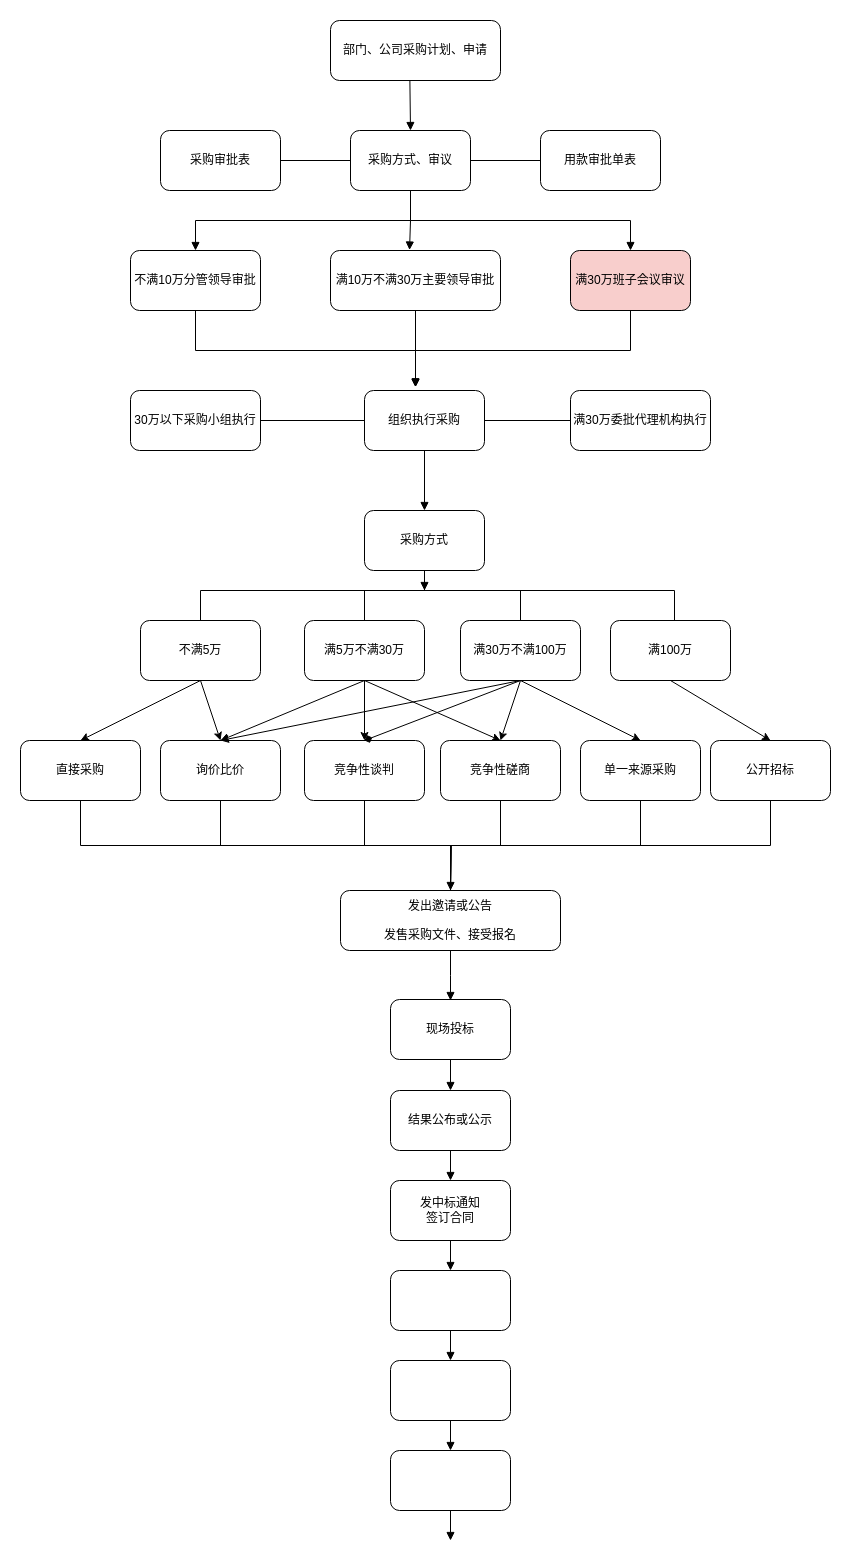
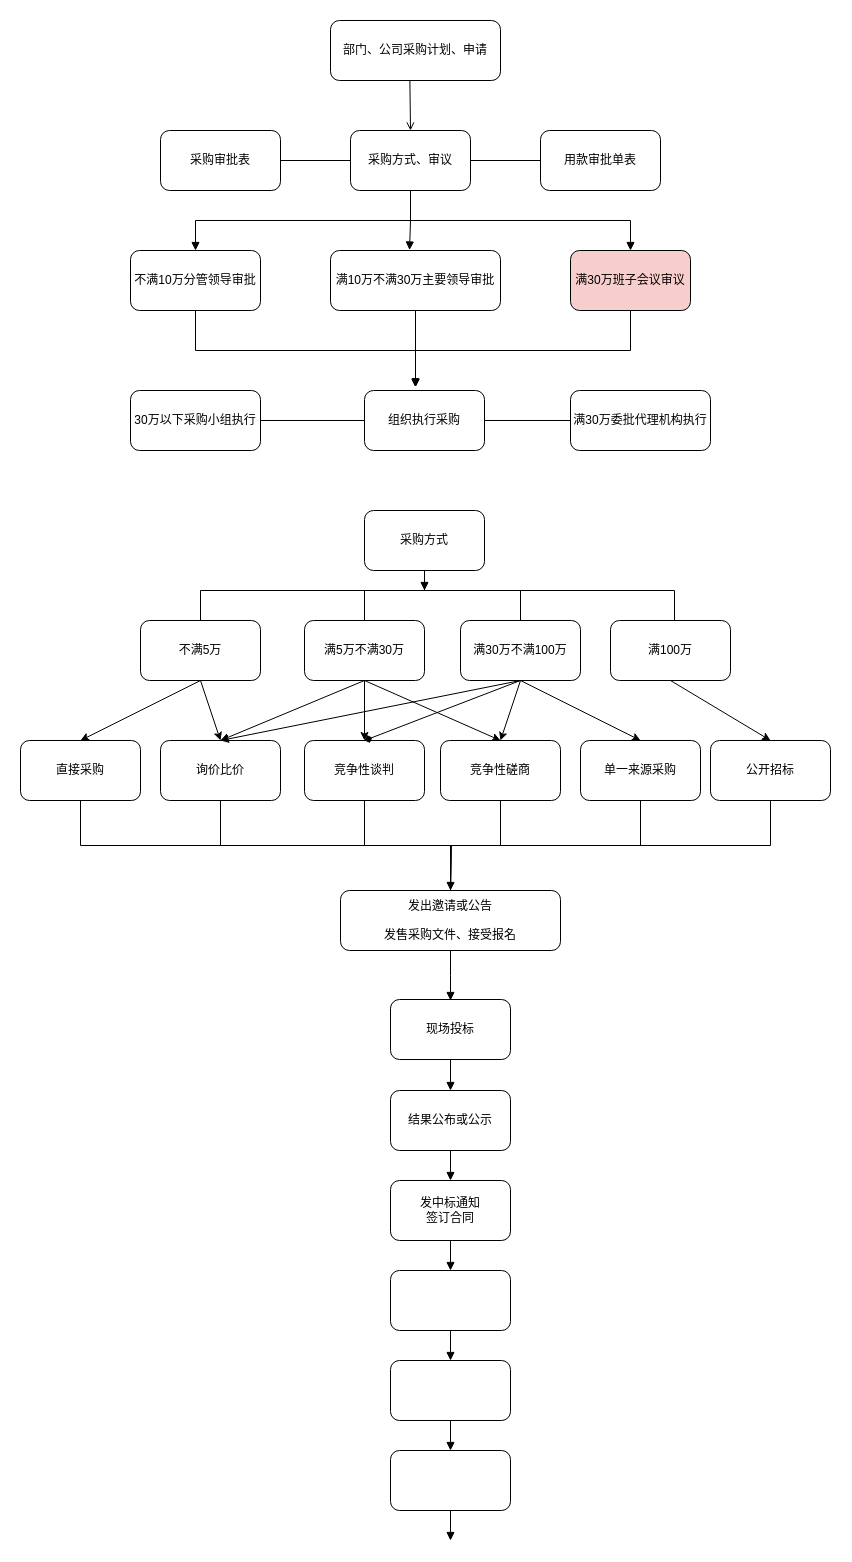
edge "部门、公司采购计划、申请" -> "采购方式、审议": arrowhead block -> open
edge "组织执行采购" -> "采购方式": removed
